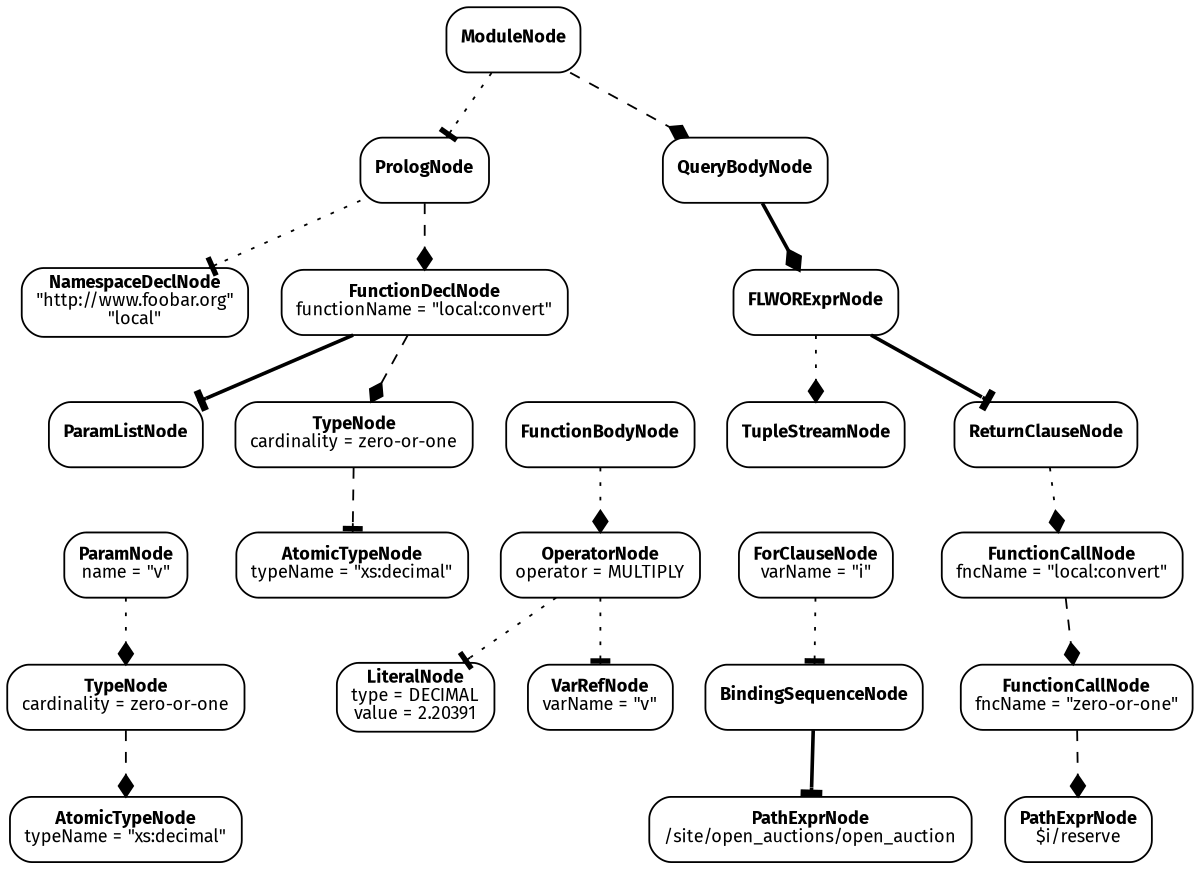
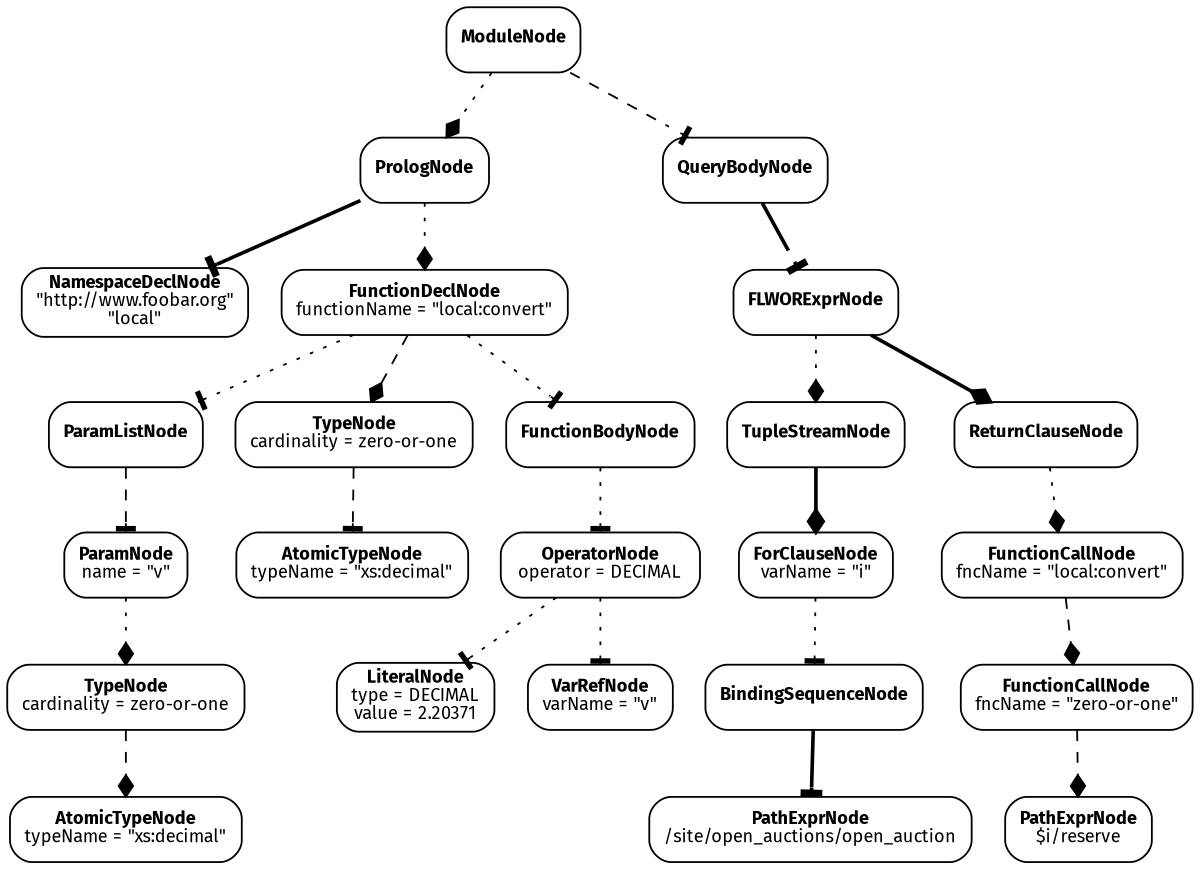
edge "ModuleNode" -> "QueryBodyNode": arrowhead diamond -> tee
edge "ModuleNode" -> "PrologNode": arrowhead tee -> diamond
edge "PrologNode" -> "FunctionDeclNode": style dashed -> dotted
edge "QueryBodyNode" -> "FLWORExprNode": arrowhead diamond -> tee
edge "PrologNode" -> "NamespaceDeclNode": style dotted -> bold
edge "FunctionDeclNode" -> "FunctionBodyNode": added
edge "FLWORExprNode" -> "ReturnClauseNode": arrowhead tee -> diamond
edge "FunctionDeclNode" -> "ParamListNode": style bold -> dotted
edge "TupleStreamNode" -> "ForClauseNode": added
edge "ParamListNode" -> "ParamNode": added
edge "FunctionBodyNode" -> "OperatorNode": arrowhead diamond -> tee
node "OperatorNode": text "operator = MULTIPLY" -> "operator = DECIMAL"
node "LiteralNode": text "value = 2.20391" -> "value = 2.20371"
